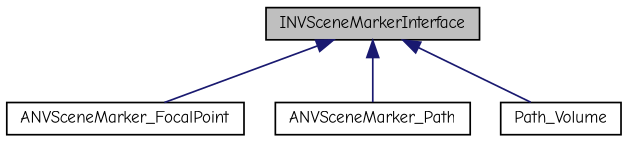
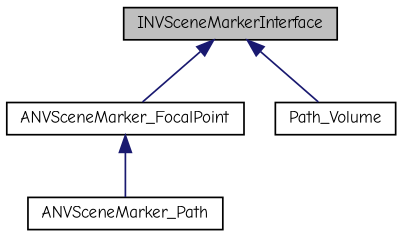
edge "ANVSceneMarker_Path" -> "INVSceneMarkerInterface": now "ANVSceneMarker_Path" -> "ANVSceneMarker_FocalPoint"
